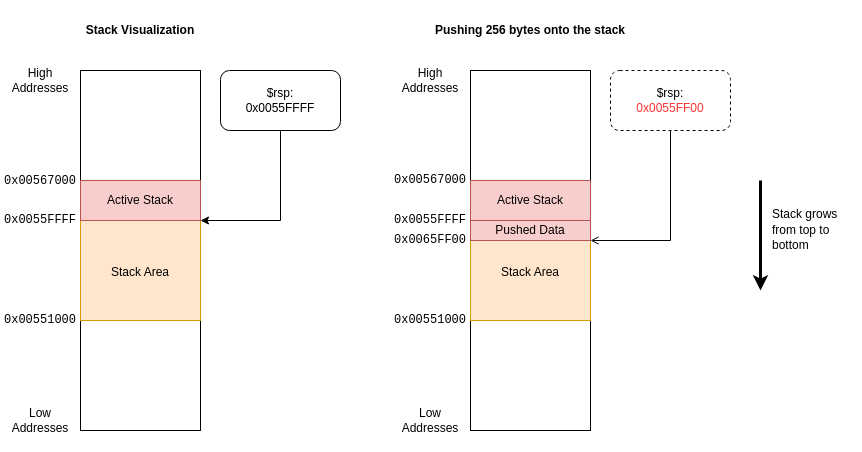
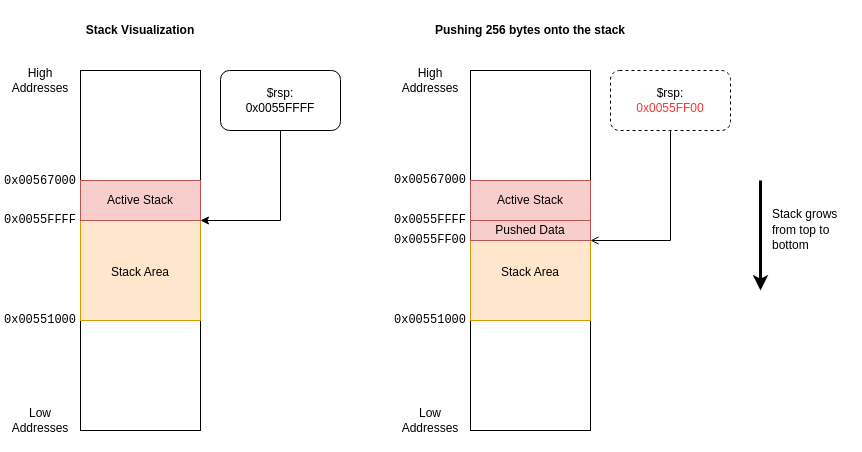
node "0x0065FF00": label "0x0065FF00" -> "0x0055FF00"
